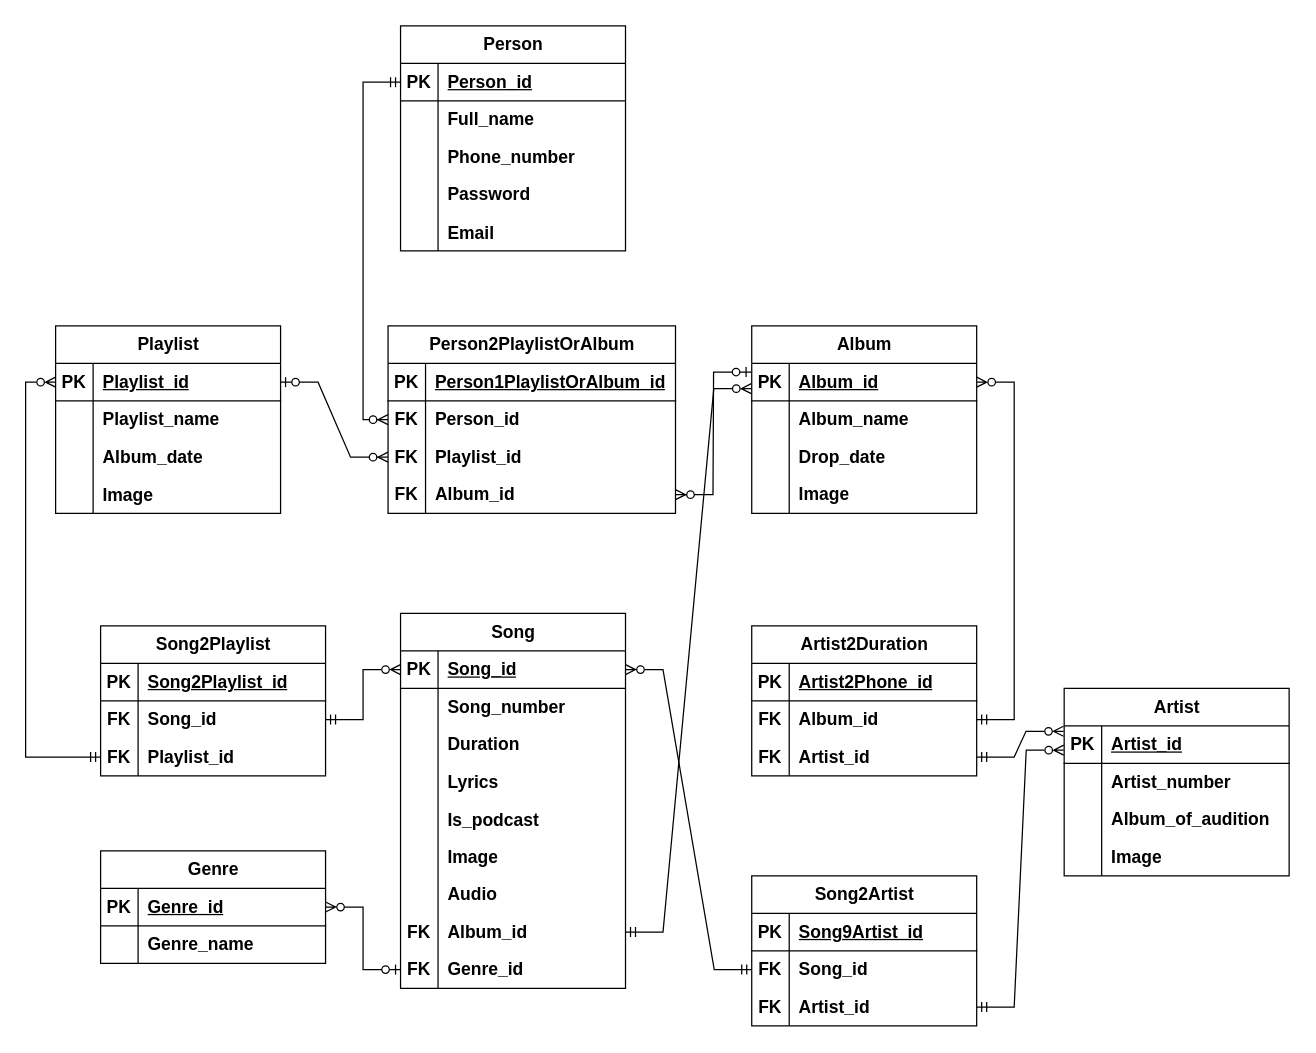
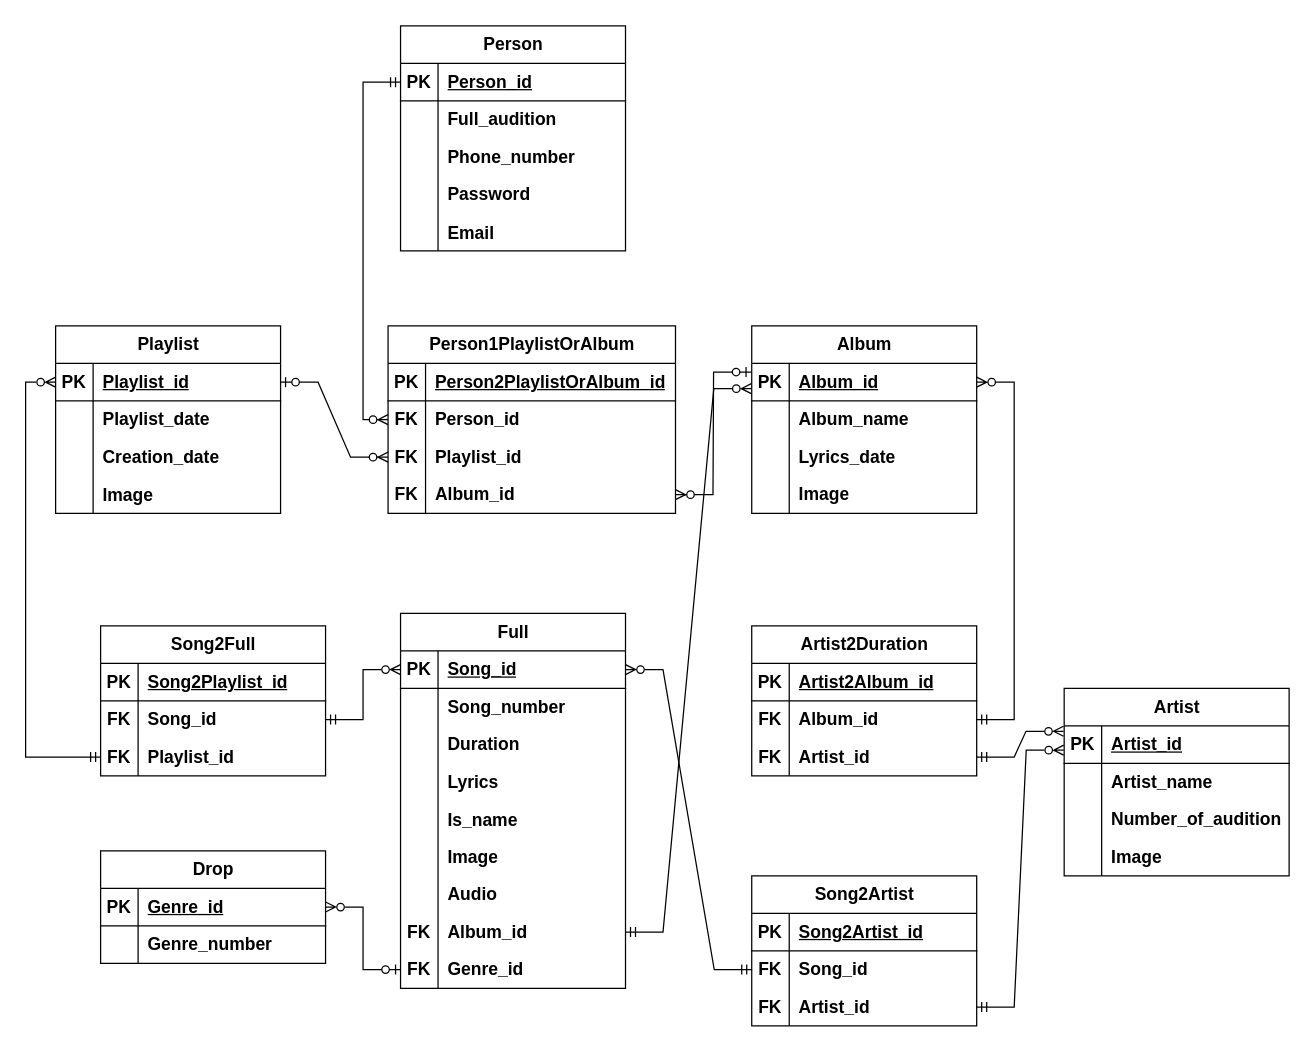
node "Full_name": label "Full_name" -> "Full_audition"
node "Person2PlaylistOrAlbum": label "Person2PlaylistOrAlbum" -> "Person1PlaylistOrAlbum"
node "Person1PlaylistOrAlbum_id": label "Person1PlaylistOrAlbum_id" -> "Person2PlaylistOrAlbum_id"
node "Playlist_name": label "Playlist_name" -> "Playlist_date"
node "Album_date": label "Album_date" -> "Creation_date"
node "Drop_date": label "Drop_date" -> "Lyrics_date"
node "Song": label "Song" -> "Full"
node "Song2Playlist": label "Song2Playlist" -> "Song2Full"
node "Artist2Phone_id": label "Artist2Phone_id" -> "Artist2Album_id"
node "Artist_number": label "Artist_number" -> "Artist_name"
node "Album_of_audition": label "Album_of_audition" -> "Number_of_audition"
node "Is_podcast": label "Is_podcast" -> "Is_name"
node "Genre": label "Genre" -> "Drop"
node "Song9Artist_id": label "Song9Artist_id" -> "Song2Artist_id"
node "Genre_name": label "Genre_name" -> "Genre_number"
